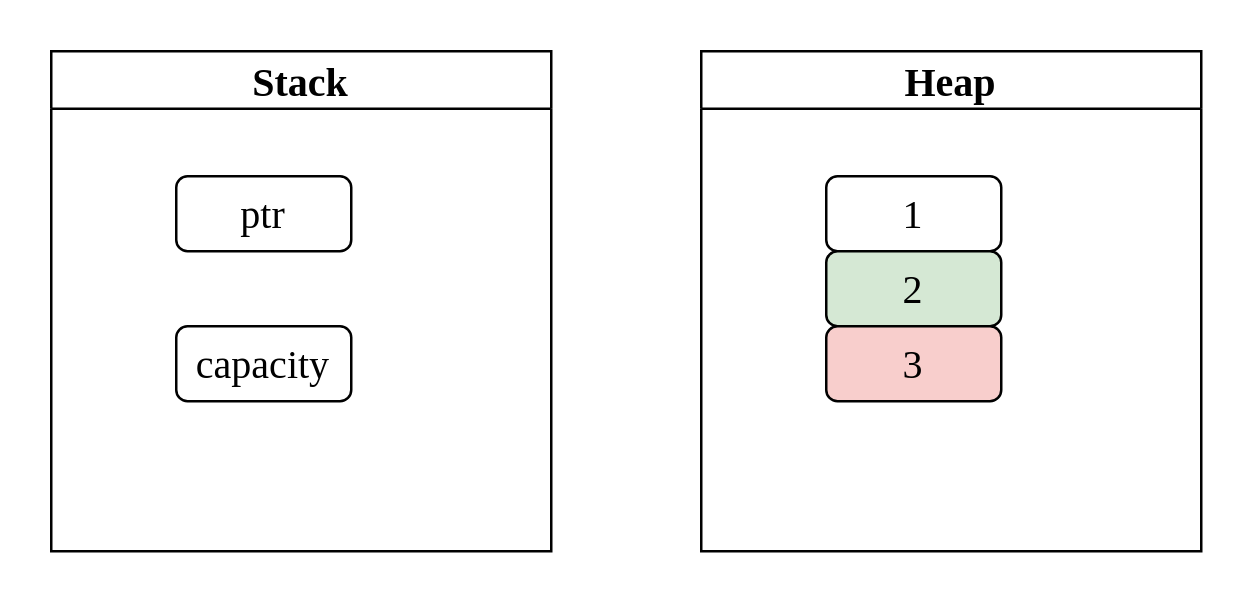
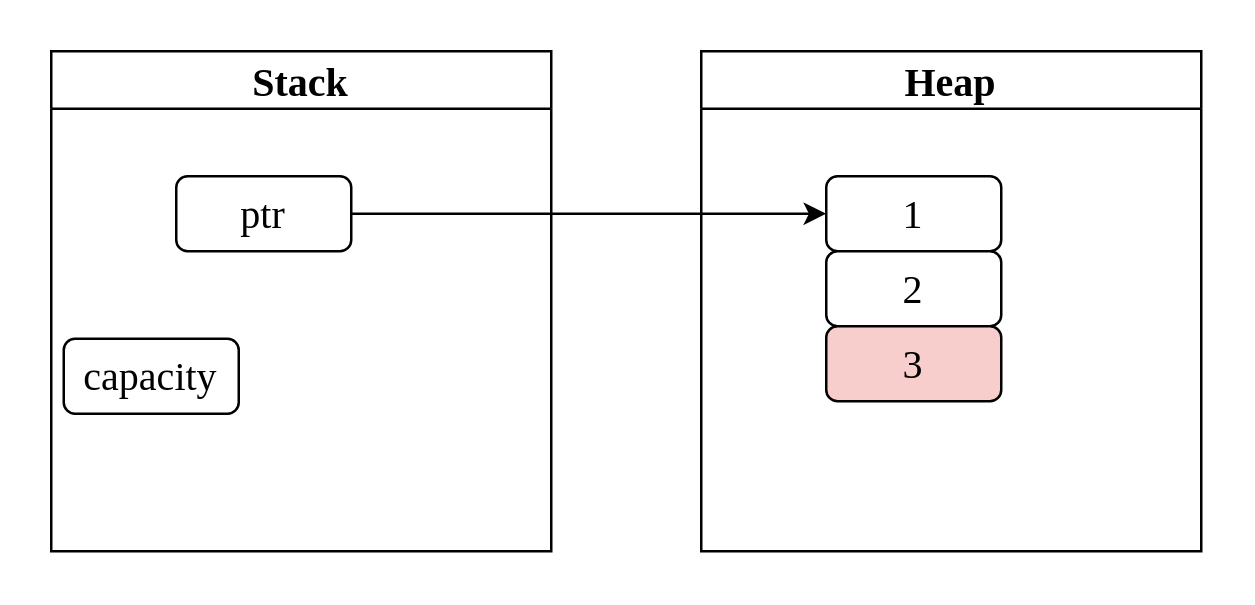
edge "ptr" -> "1": added
node "2": fillcolor #d5e8d4 -> #ffffff
node "capacity": moved (264, 364) -> (151, 376)
